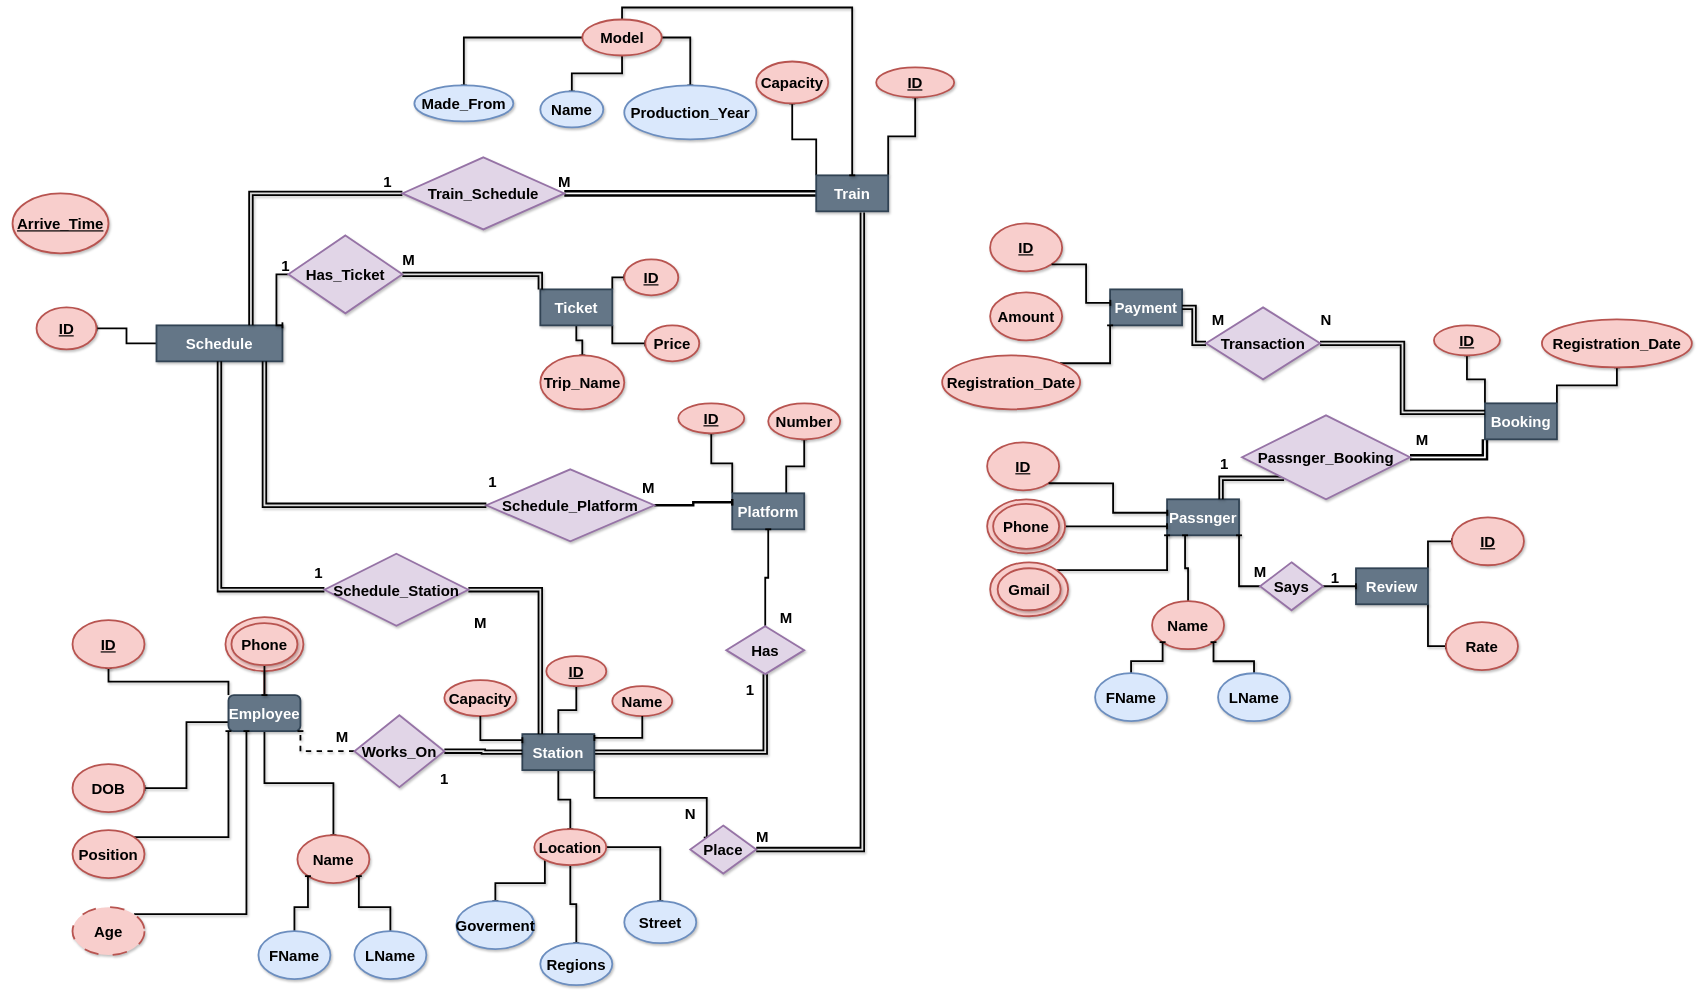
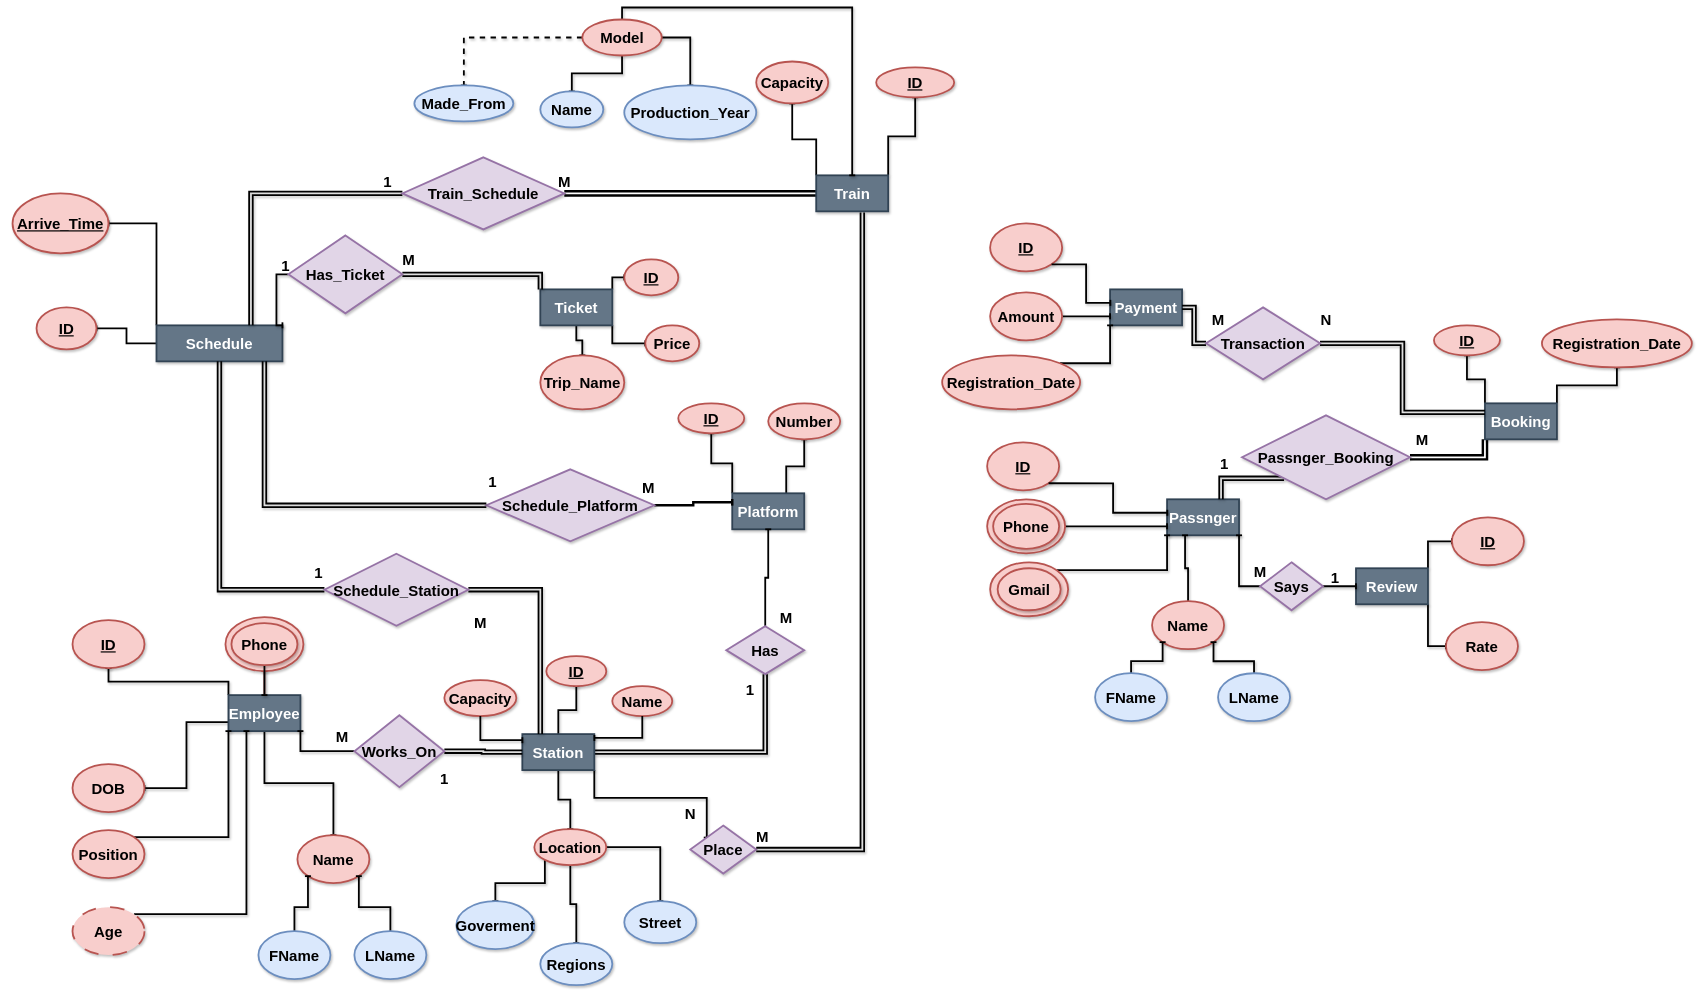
edge "Model" -> "Made_From": style solid -> dashed
edge "Schedule" -> "Arrive_Time": added
edge "Amount" -> "Payment": added
node "Employee": shape rounded rectangle -> rectangle
edge "Works_On" -> "Employee": style dashed -> solid
